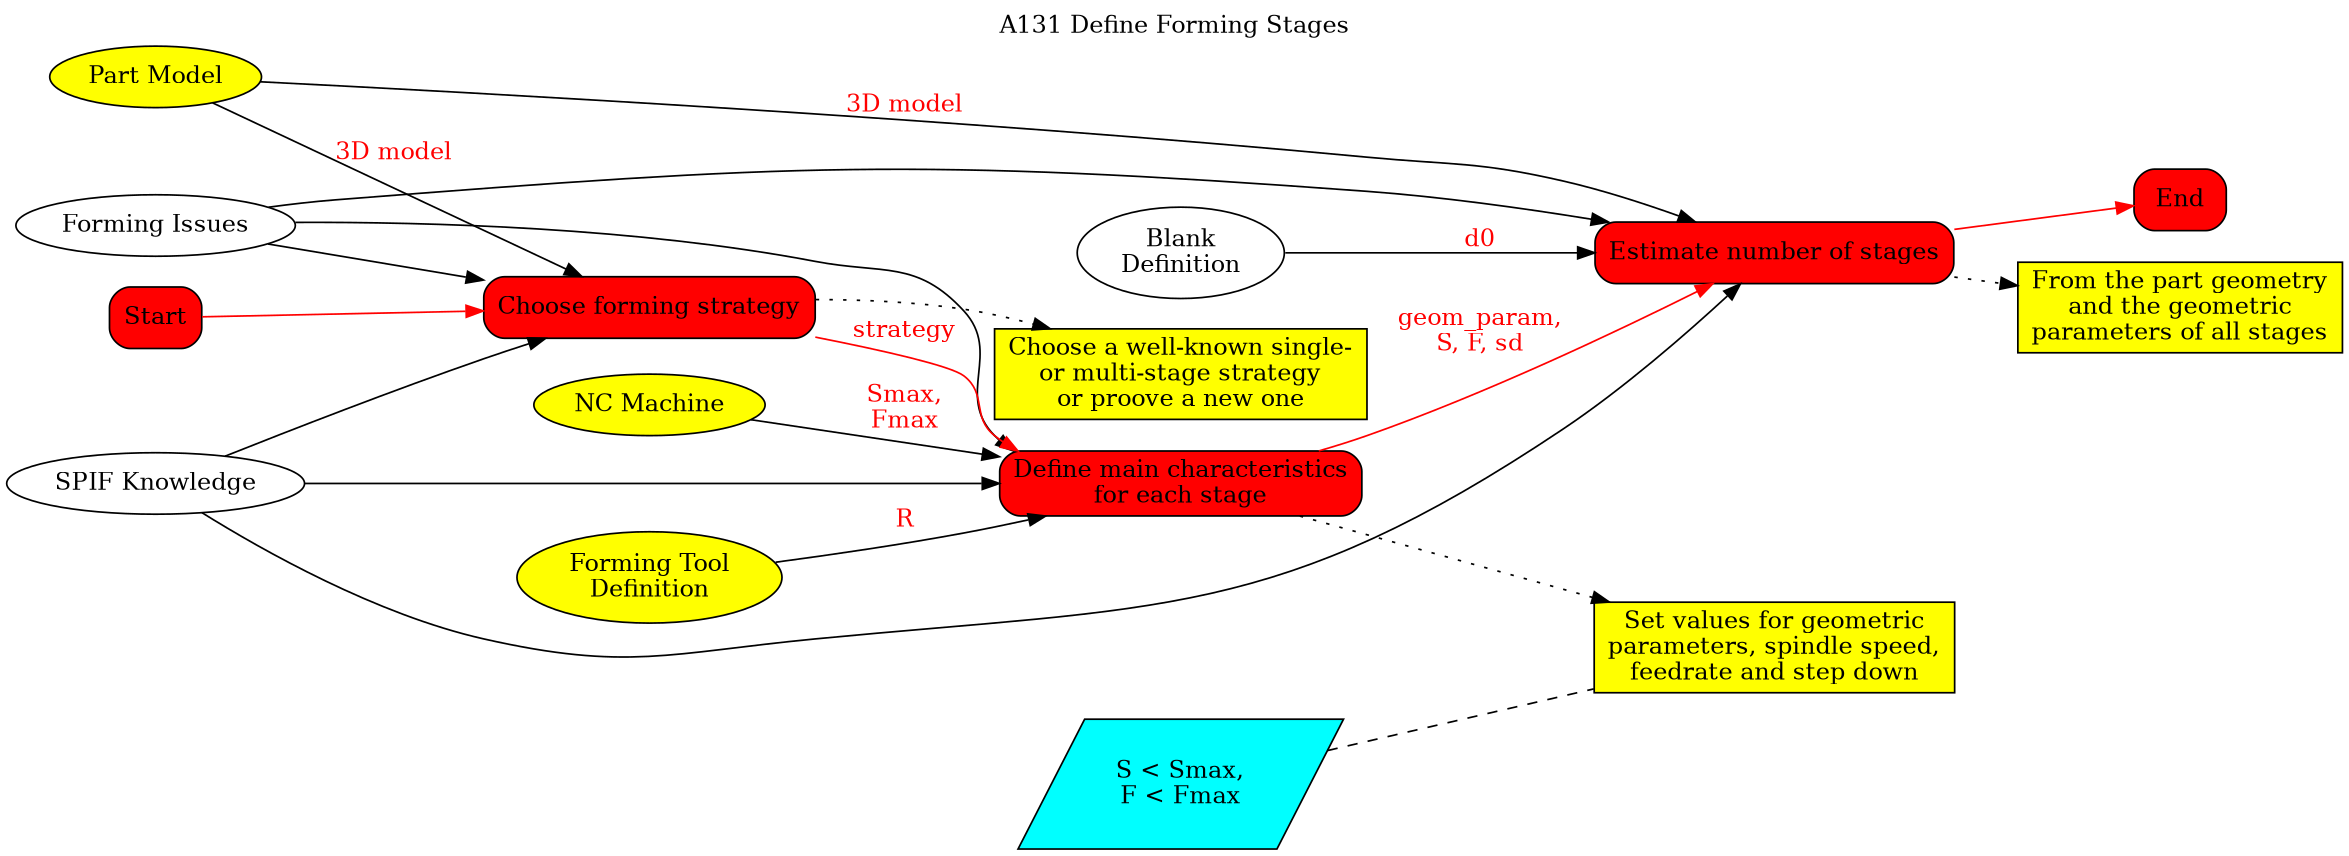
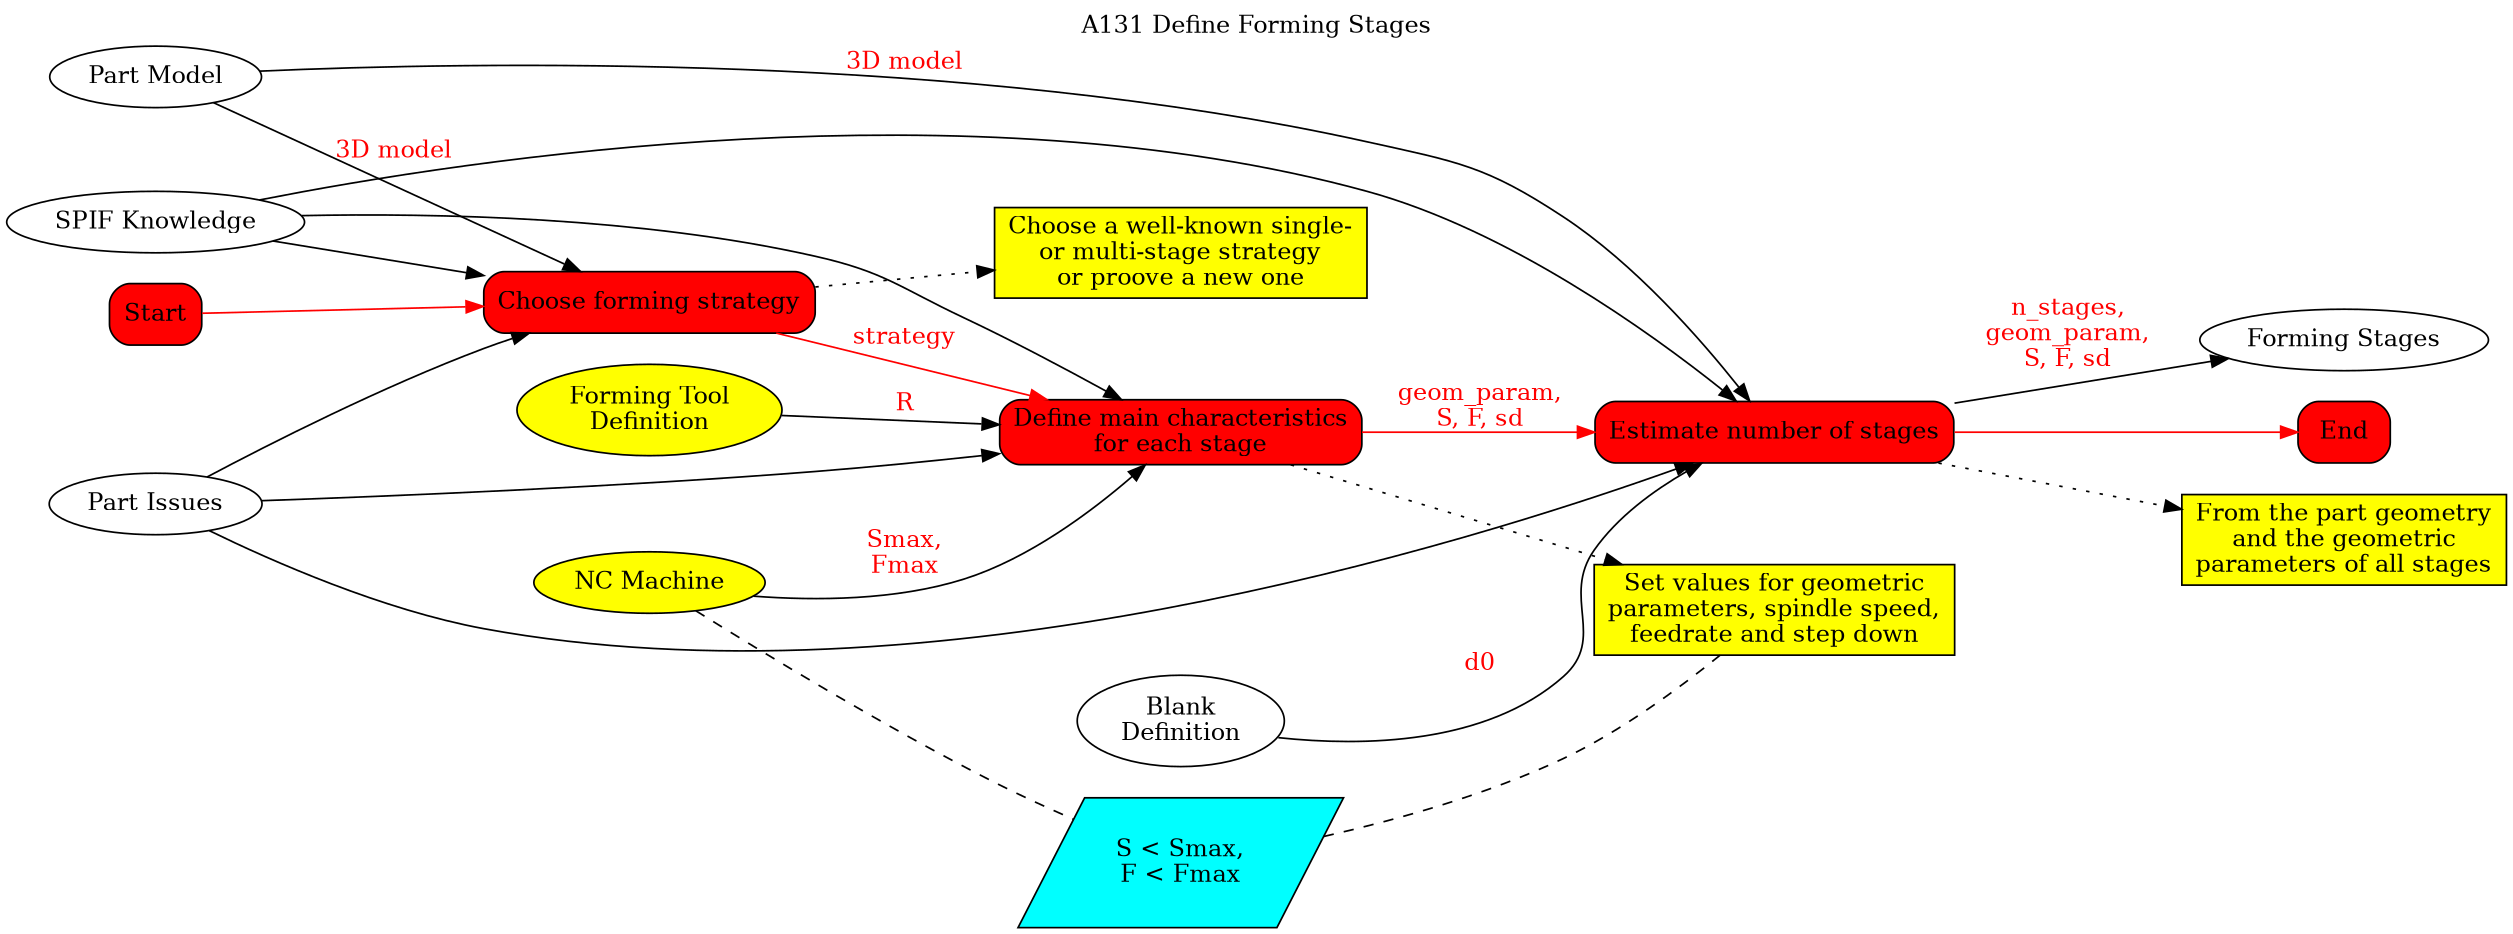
node "Part Model": fillcolor yellow -> white
node "Forming Issues": label "Forming Issues" -> "Part Issues"
node "Forming Stages": added
edge "NC Machine" -- "S < Smax, F < Fmax": added
